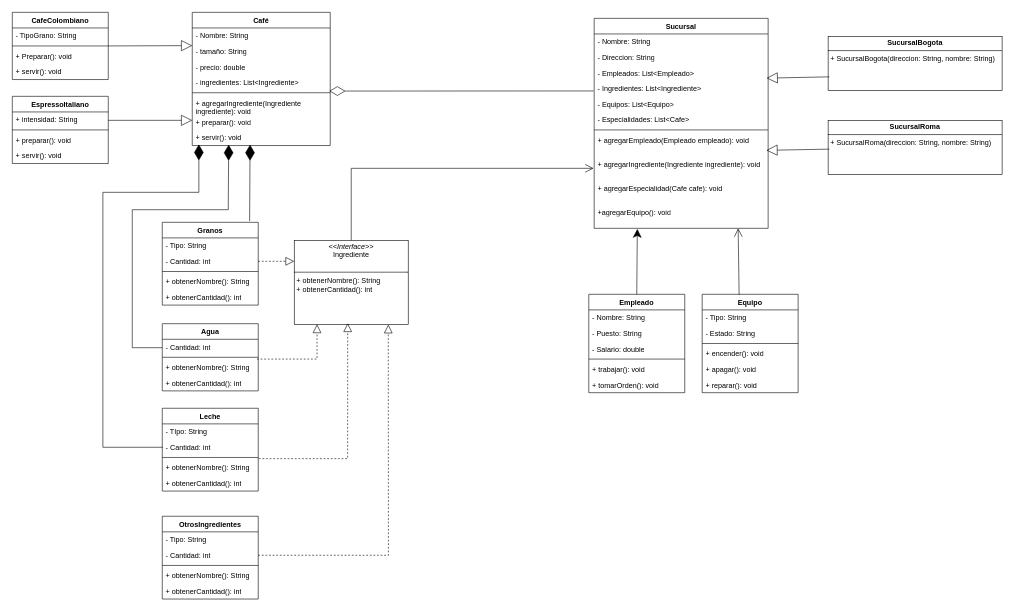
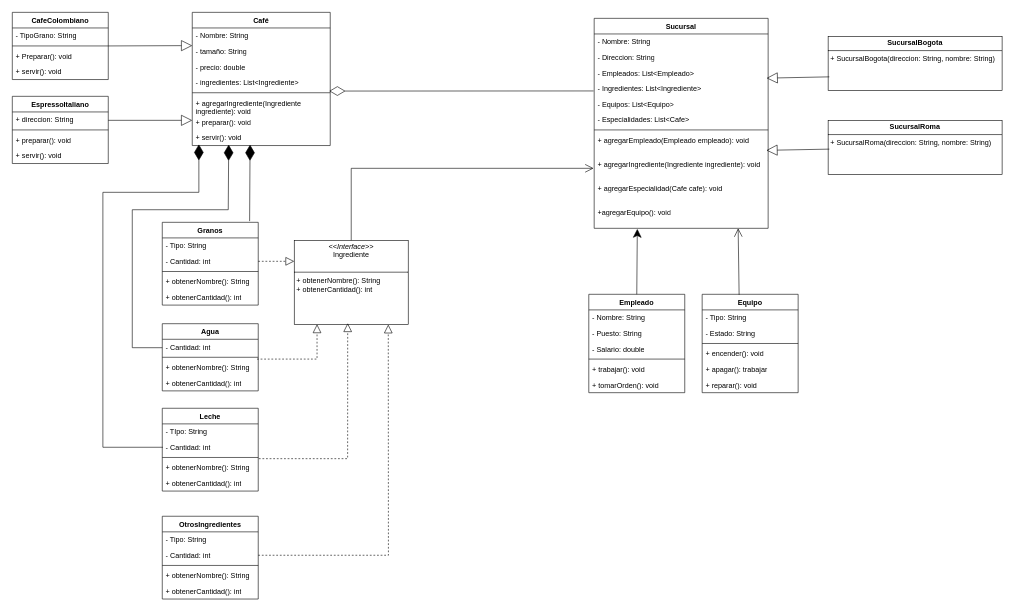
node "+ intensidad: String": label "+ intensidad: String" -> "+ direccion: String"
node "+ apagar(): void": label "+ apagar(): void" -> "+ apagar(): trabajar"
